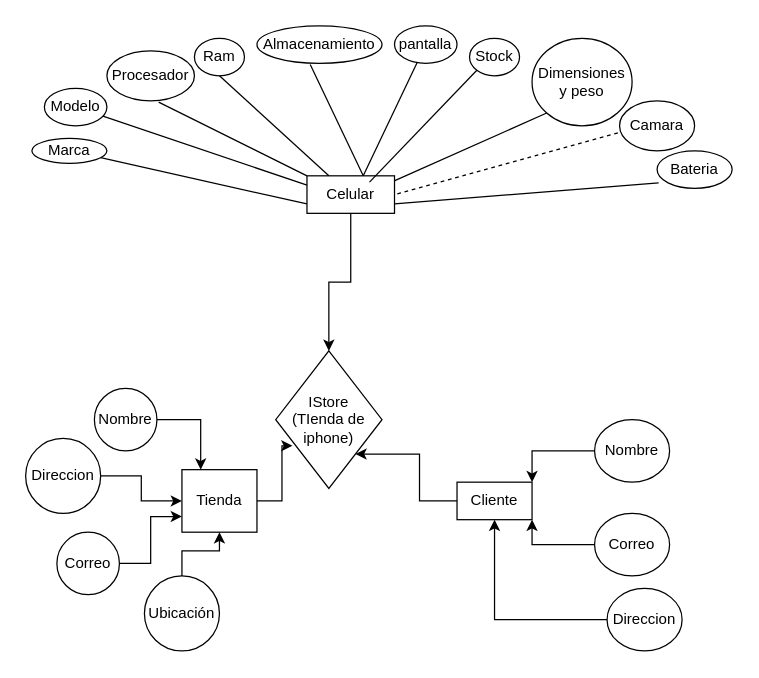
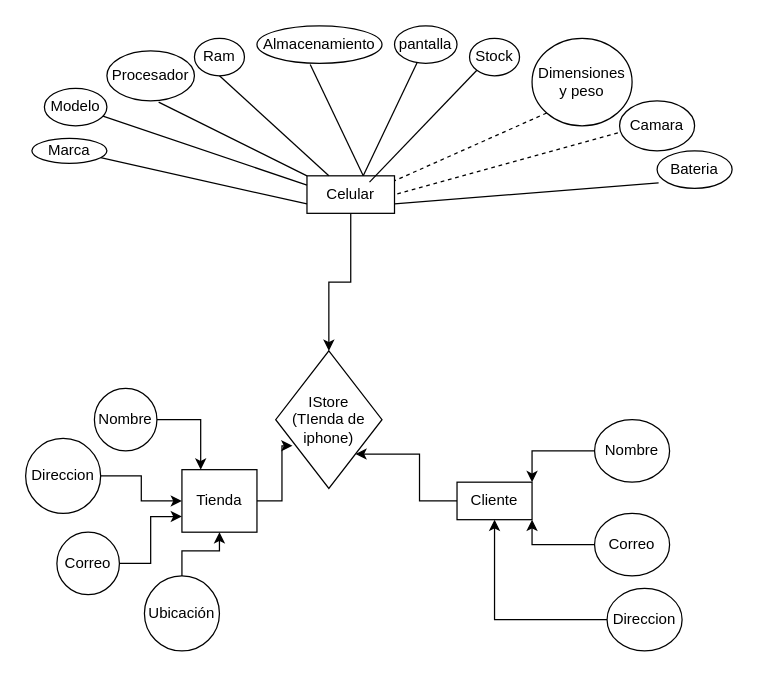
edge "Dimensiones y peso" -- "Celular": style solid -> dashed
